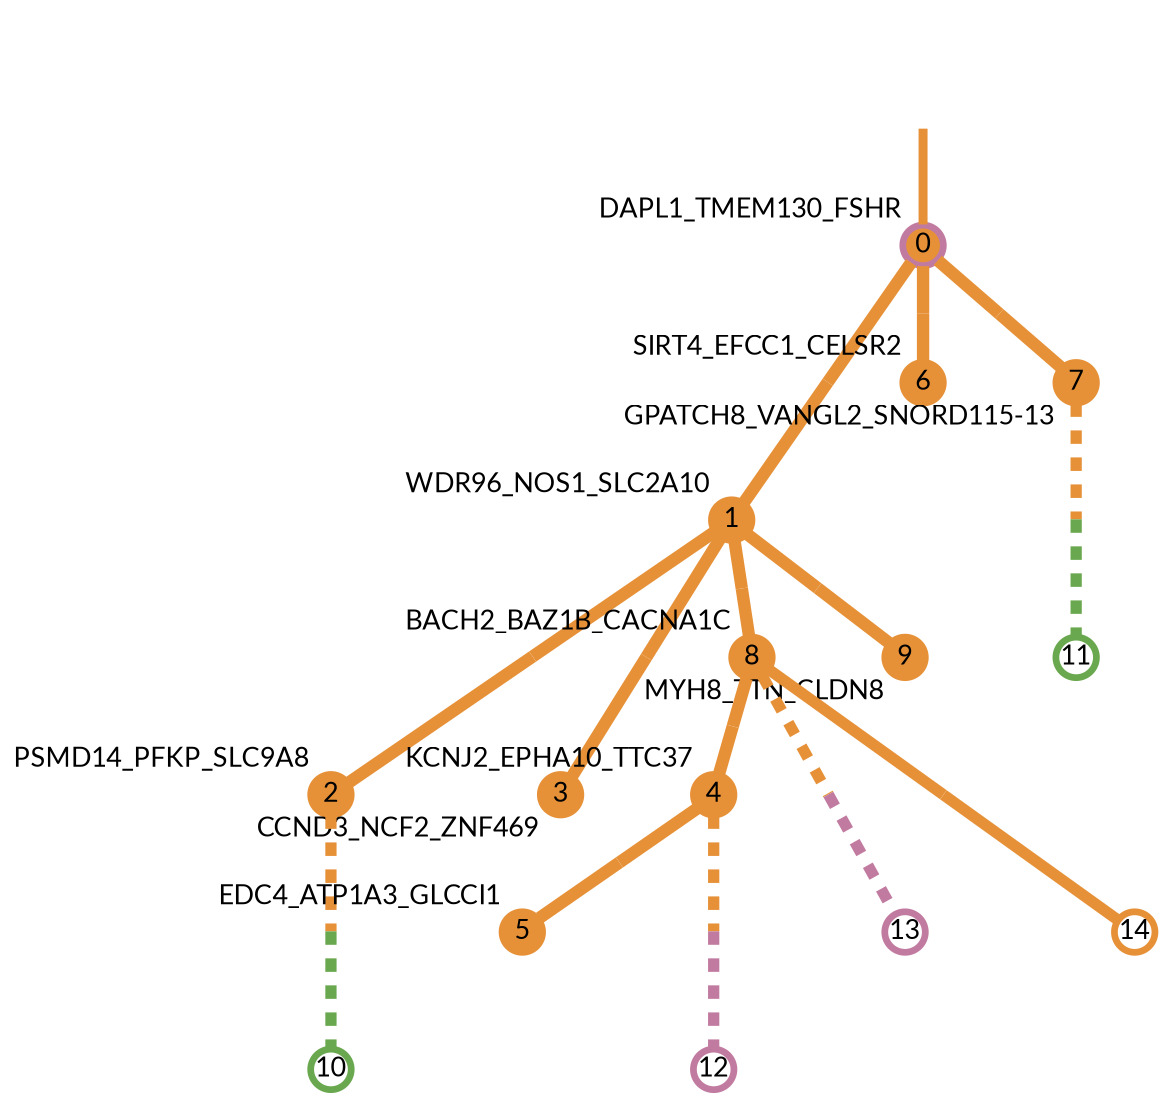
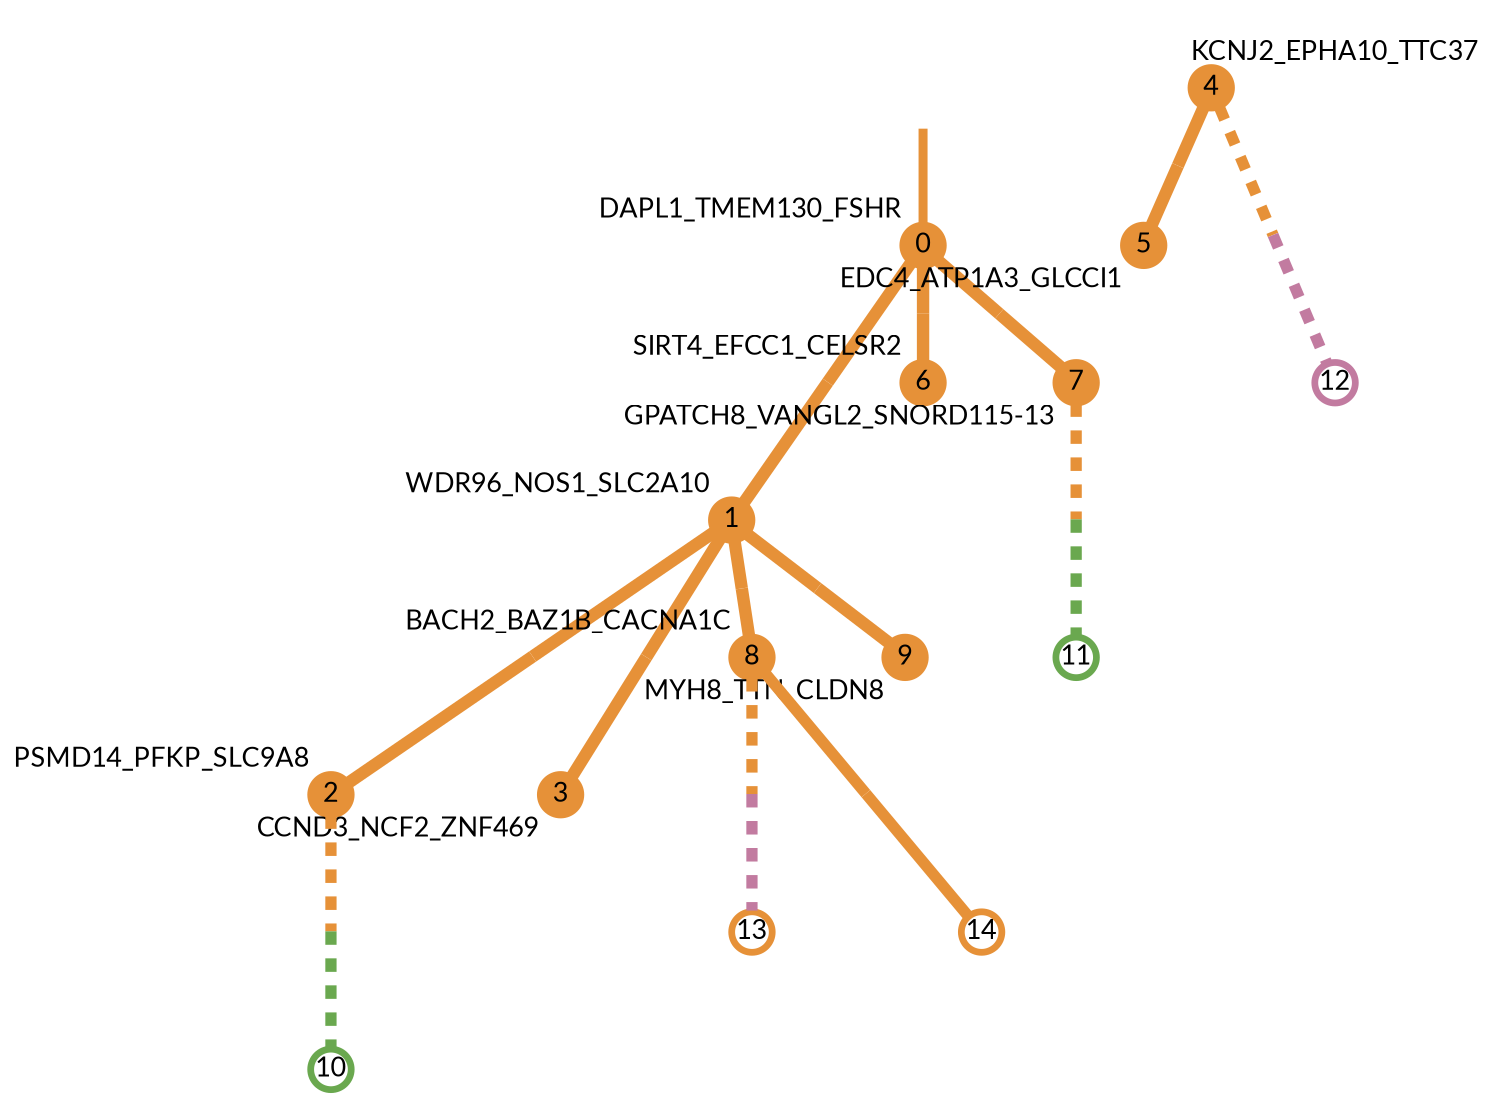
node "0 DAPL1_TMEM130_FSHR": color #c27ba0ff -> #e69138ff
edge "8 BACH2_BAZ1B_CACNA1C" -> "4 KCNJ2_EPHA10_TTC37": removed
node "13": color #c27ba0ff -> #e69138ff
